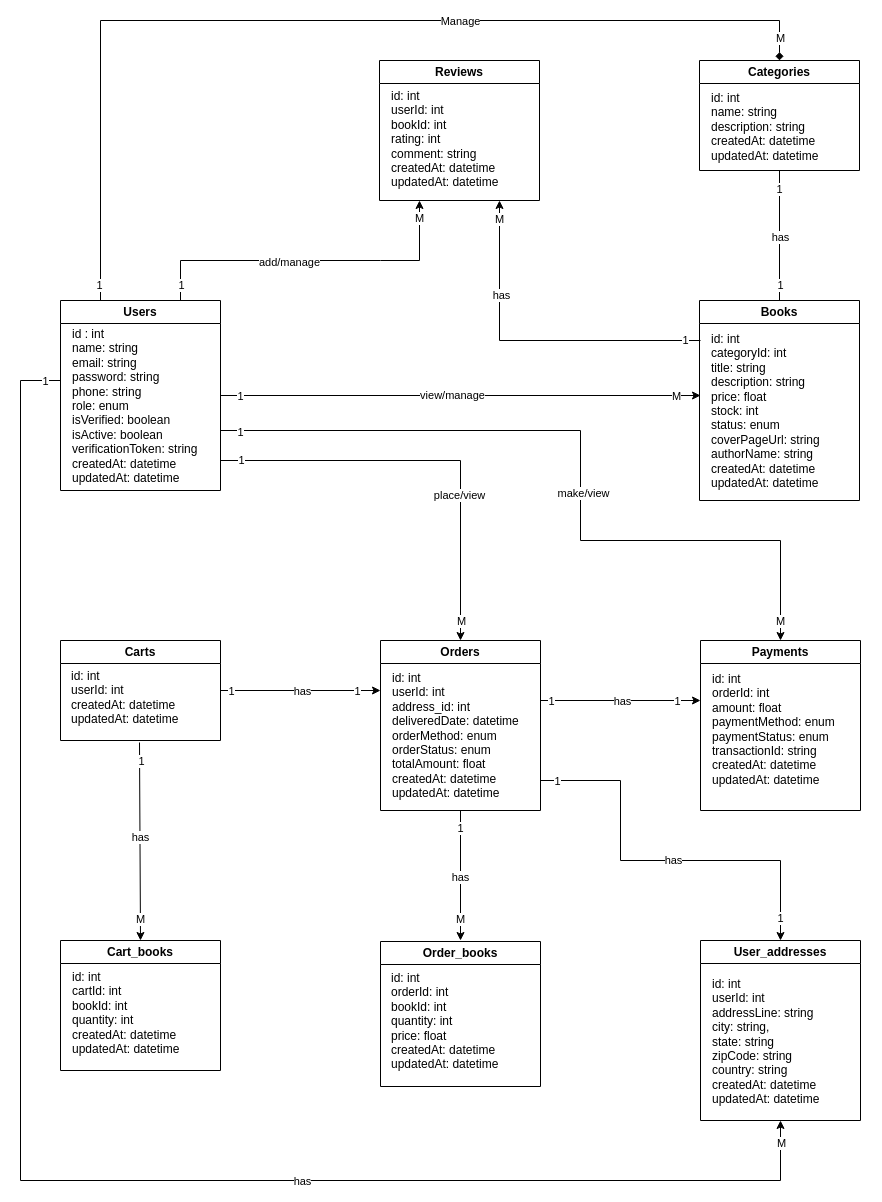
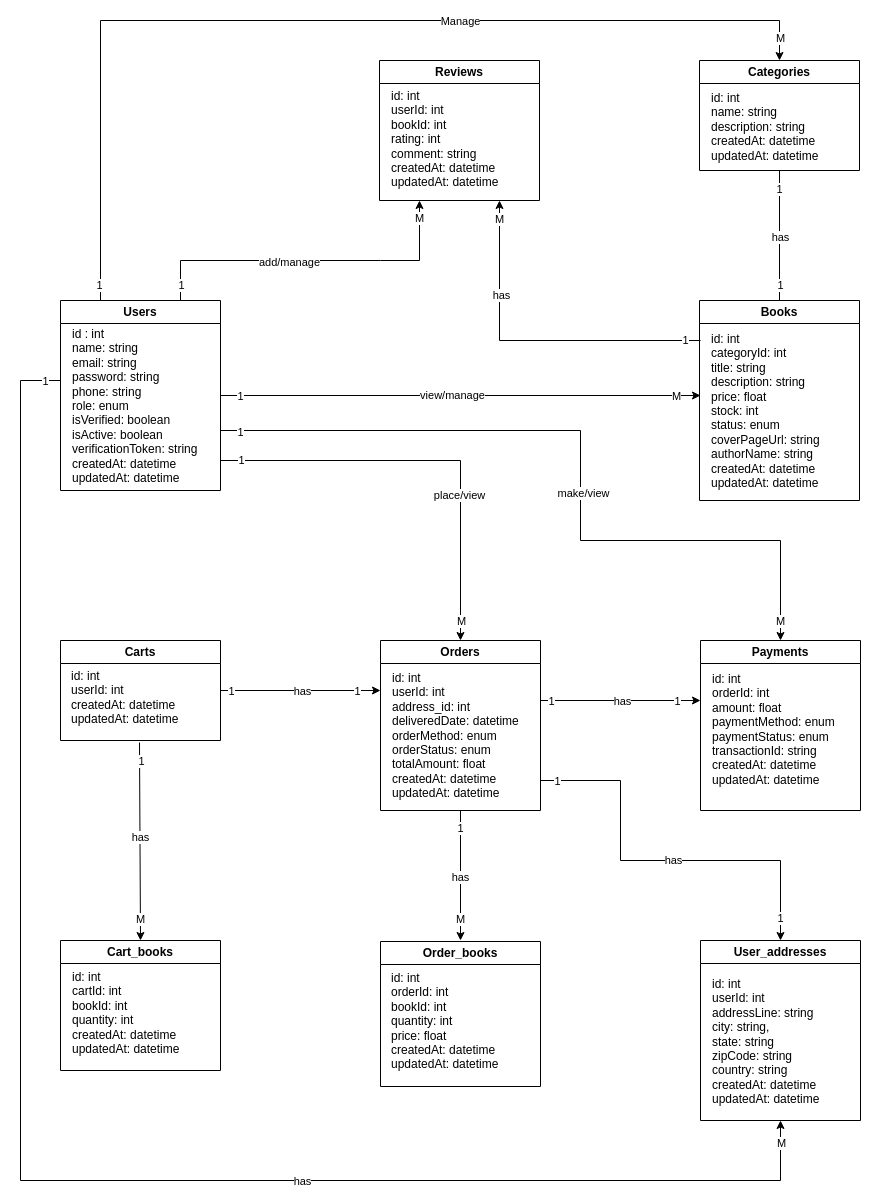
edge "Users" -> "Categories": arrowhead diamond -> classic
